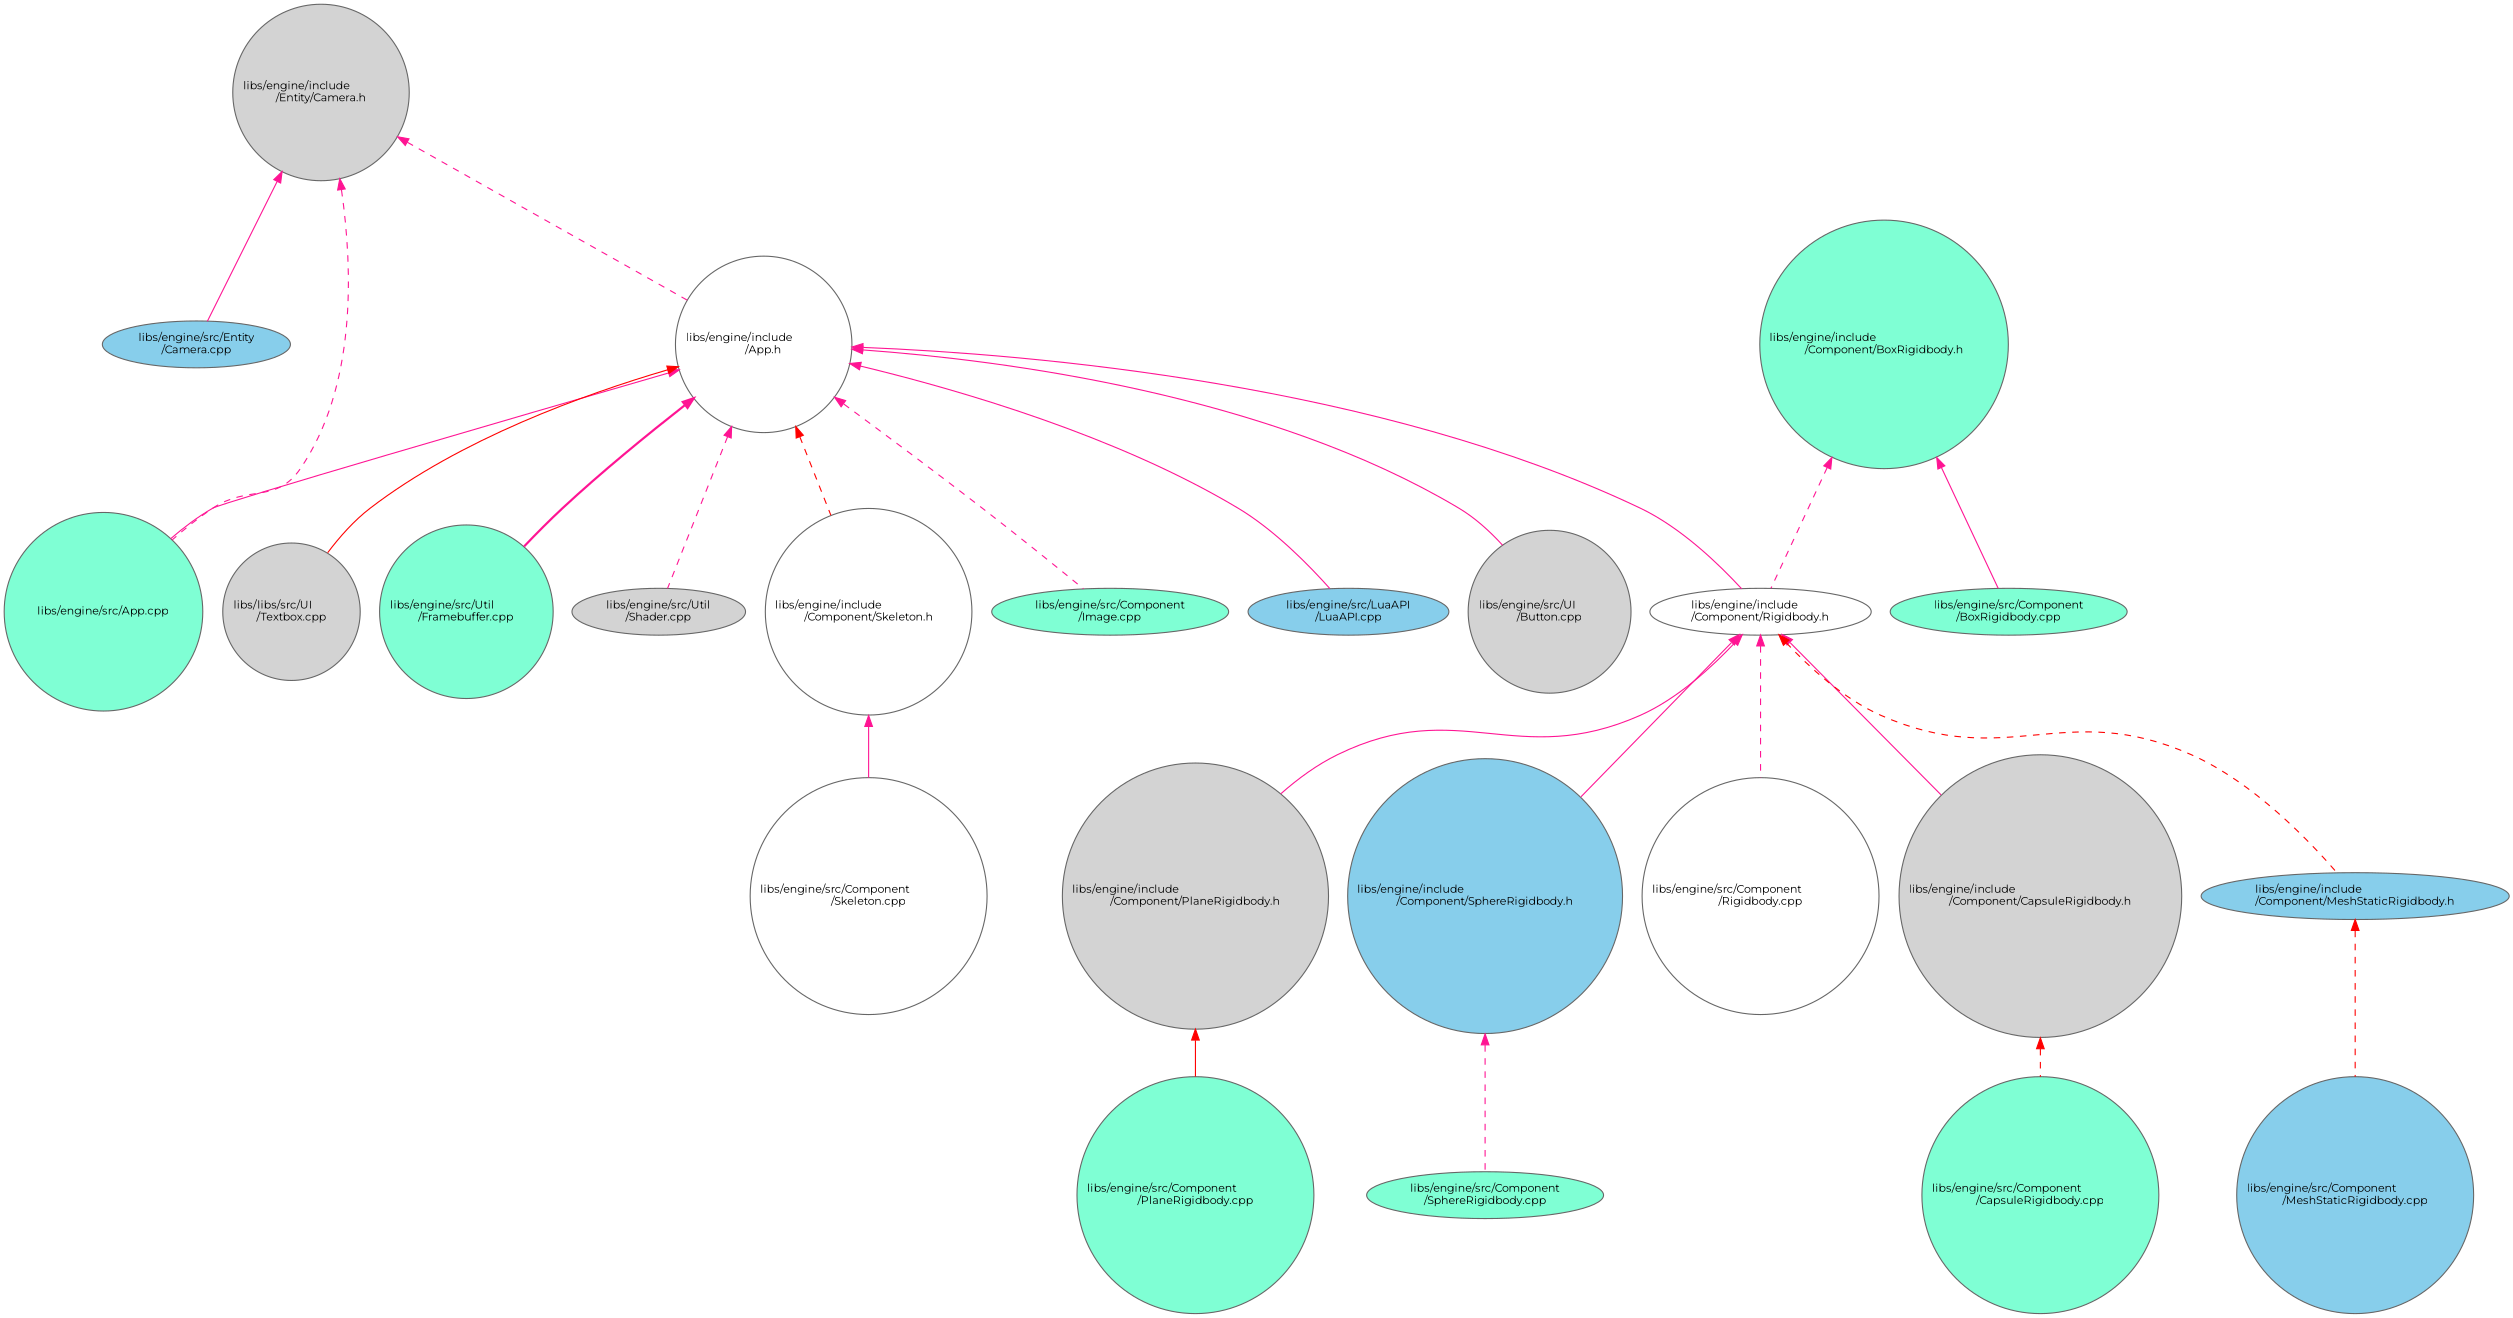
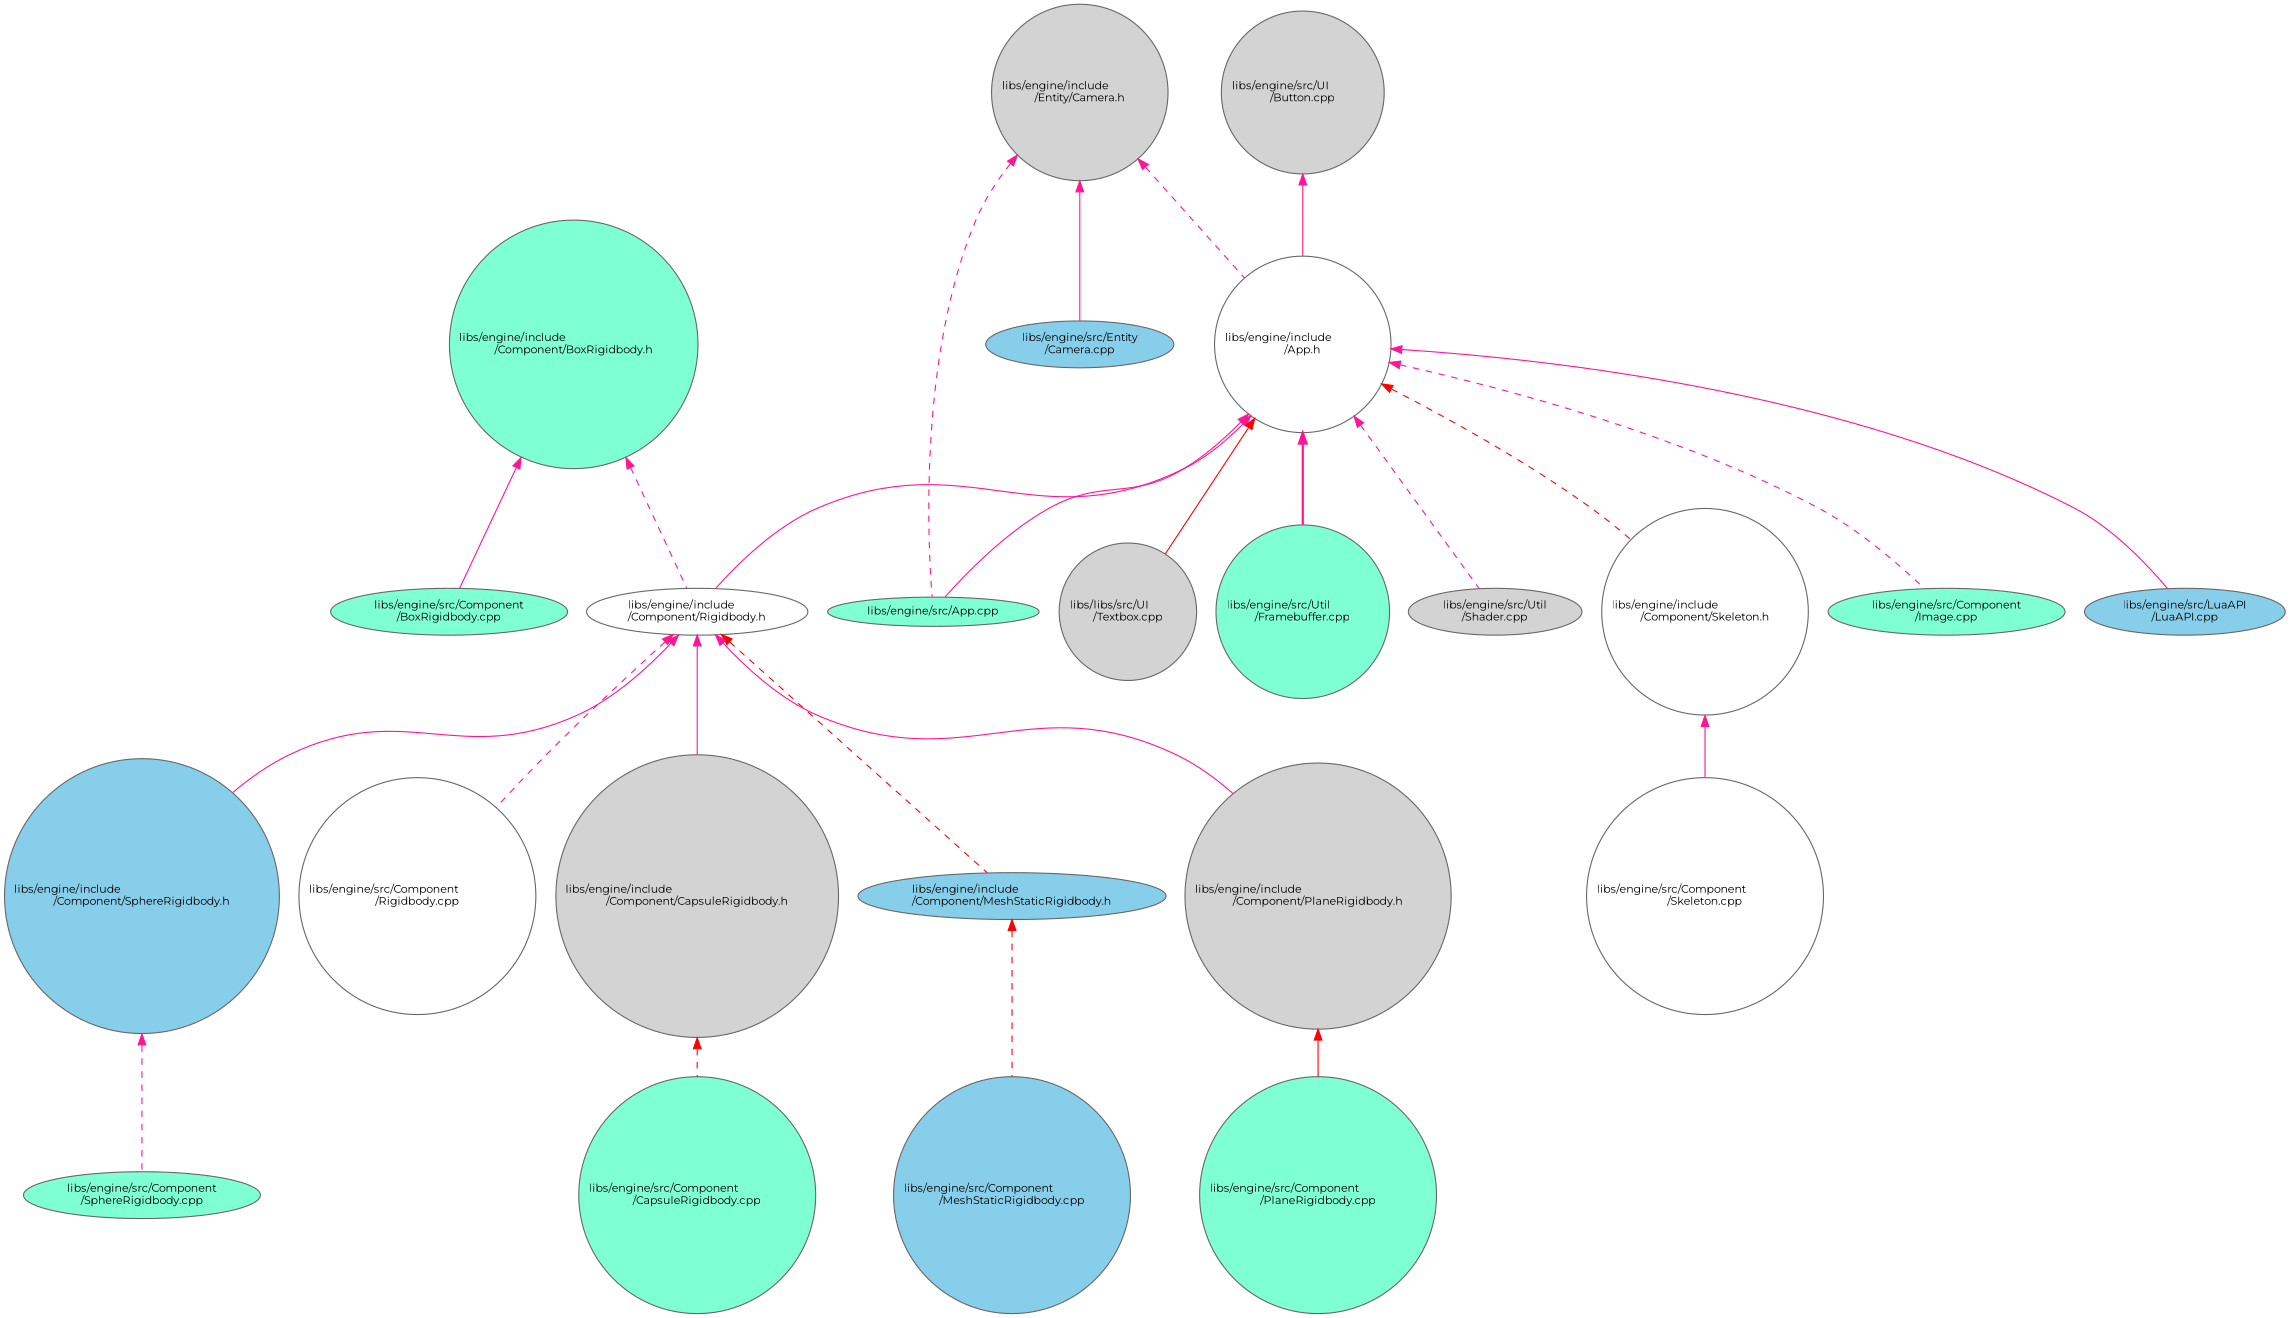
edge "libs/engine/src/UI /Button.cpp" -> "libs/engine/include /App.h": reversed
node "libs/engine/src/App.cpp": shape circle -> ellipse
